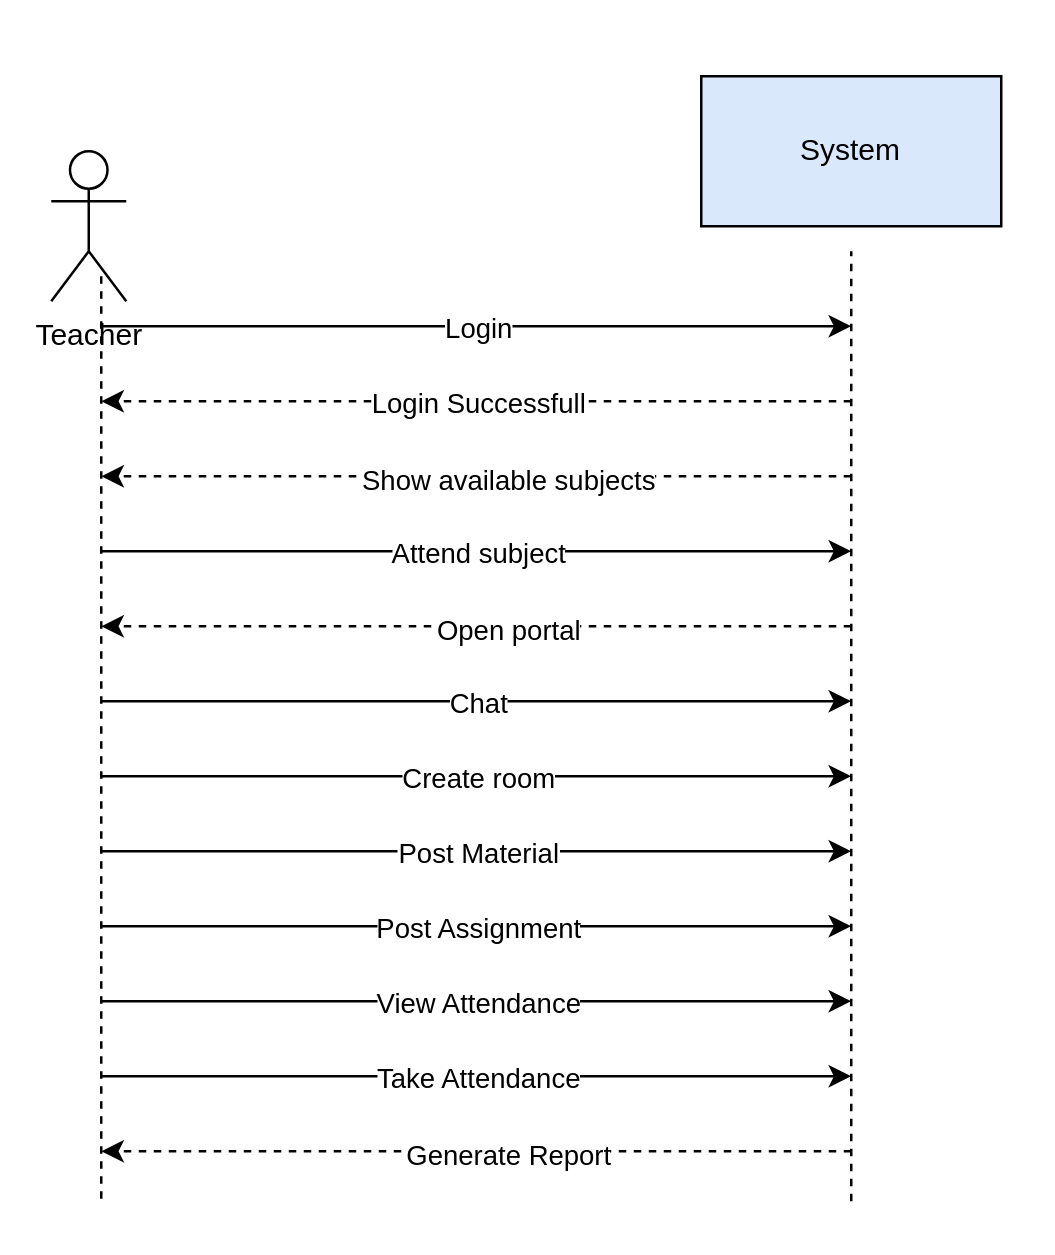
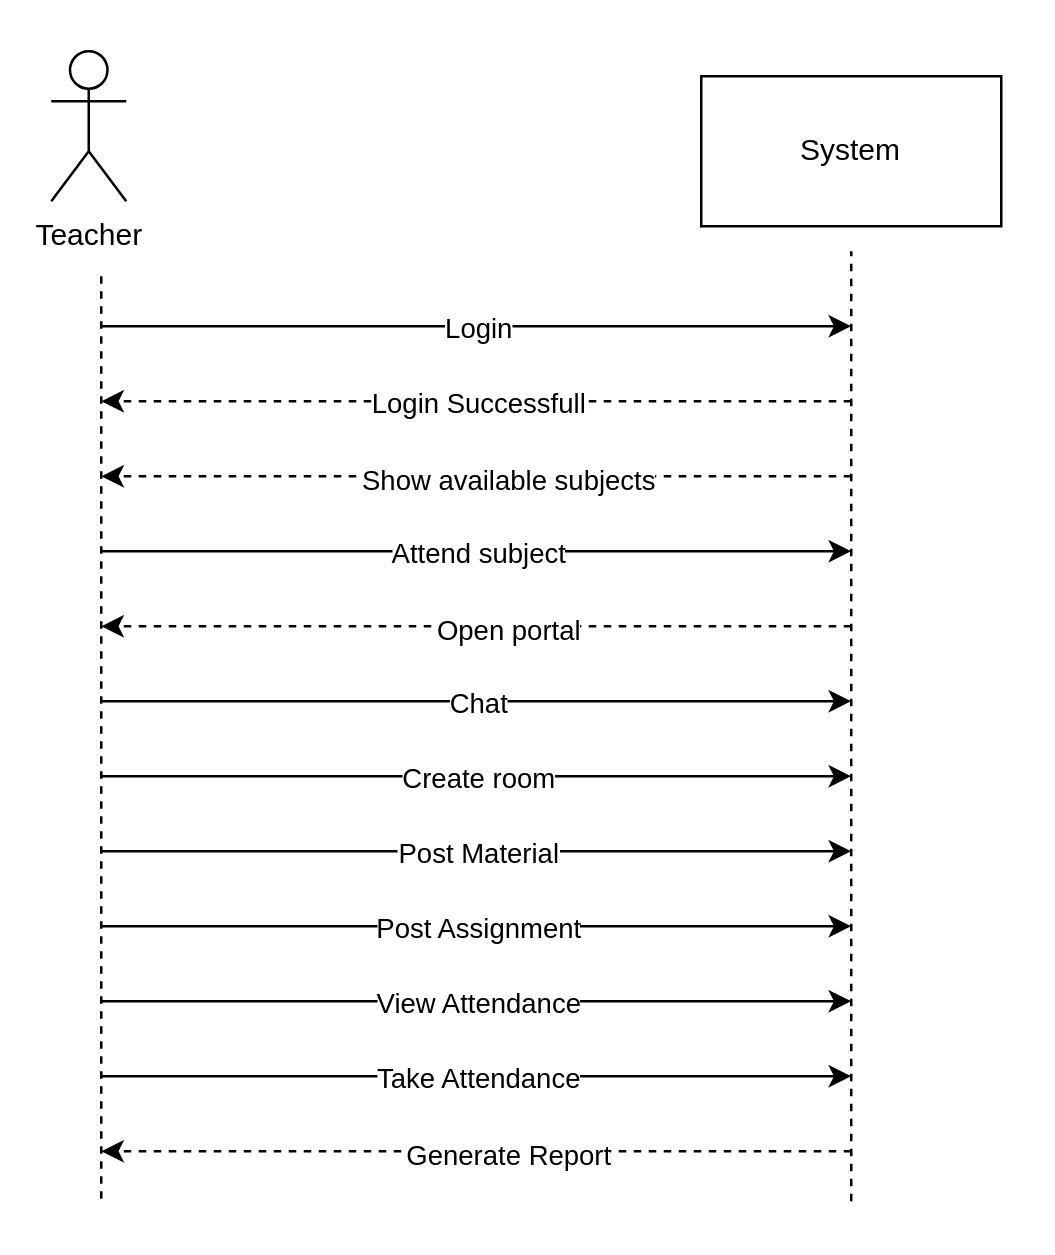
node "System": fillcolor #dae8fc -> #ffffff
node "Teacher": moved (89, 226) -> (89, 126)
